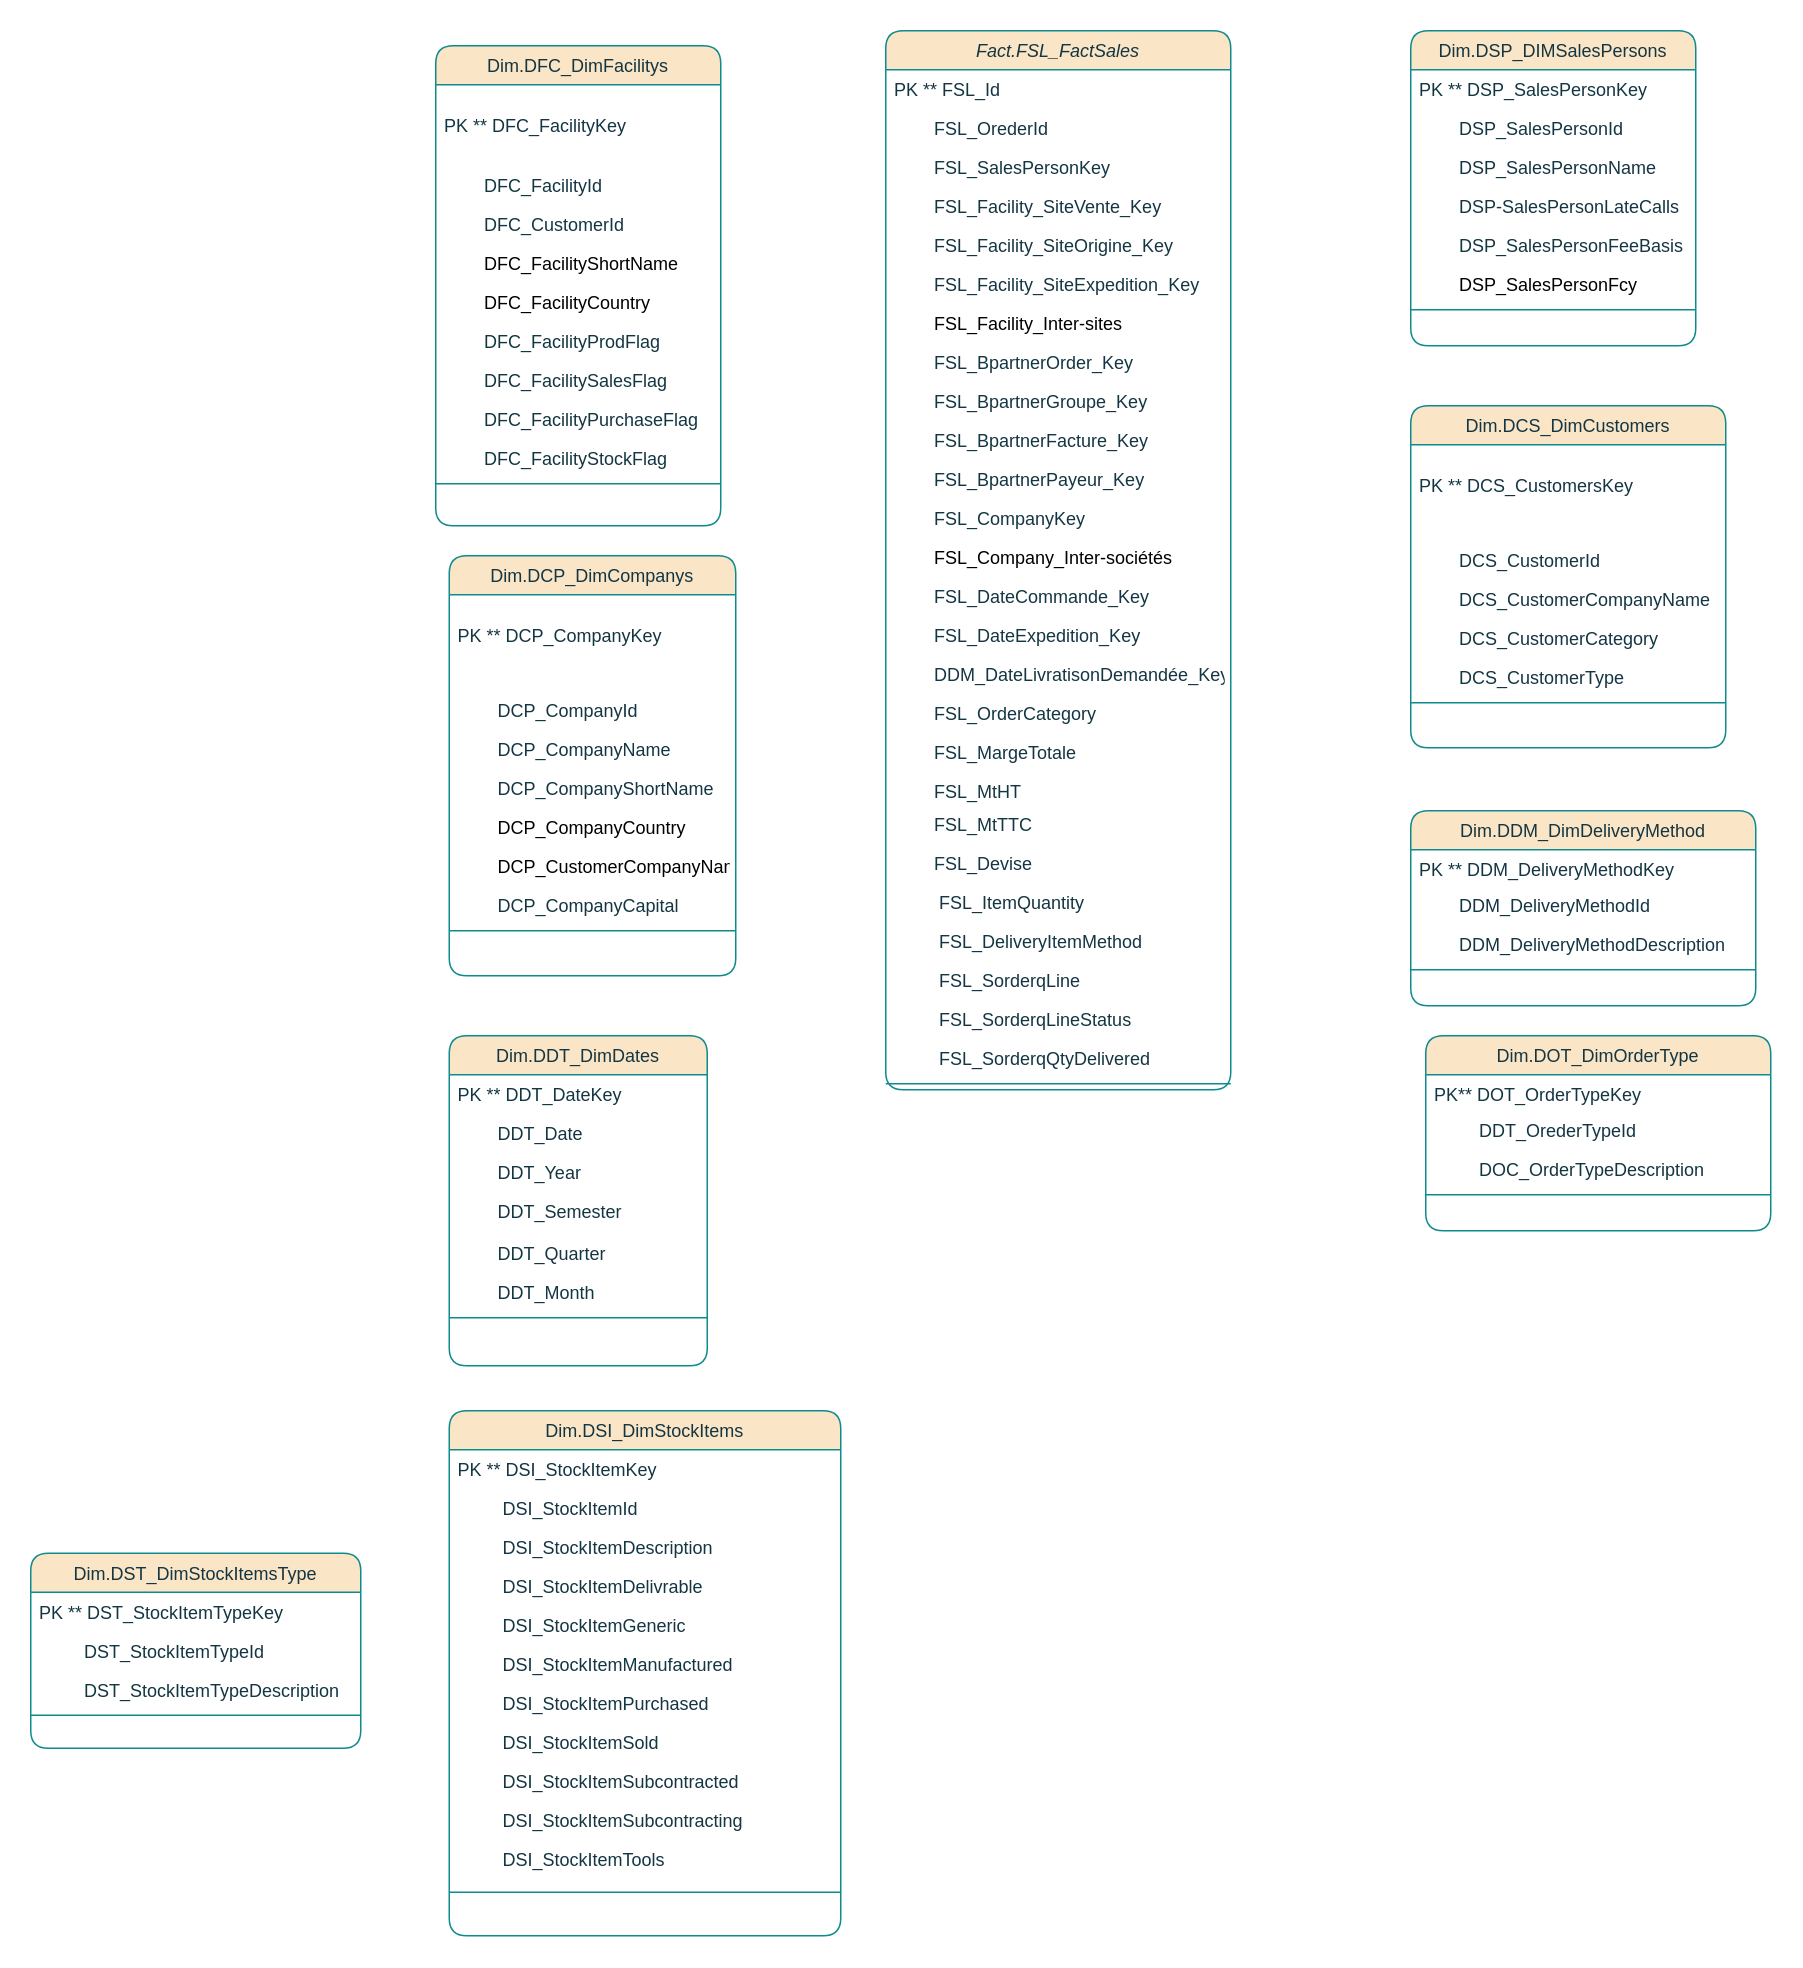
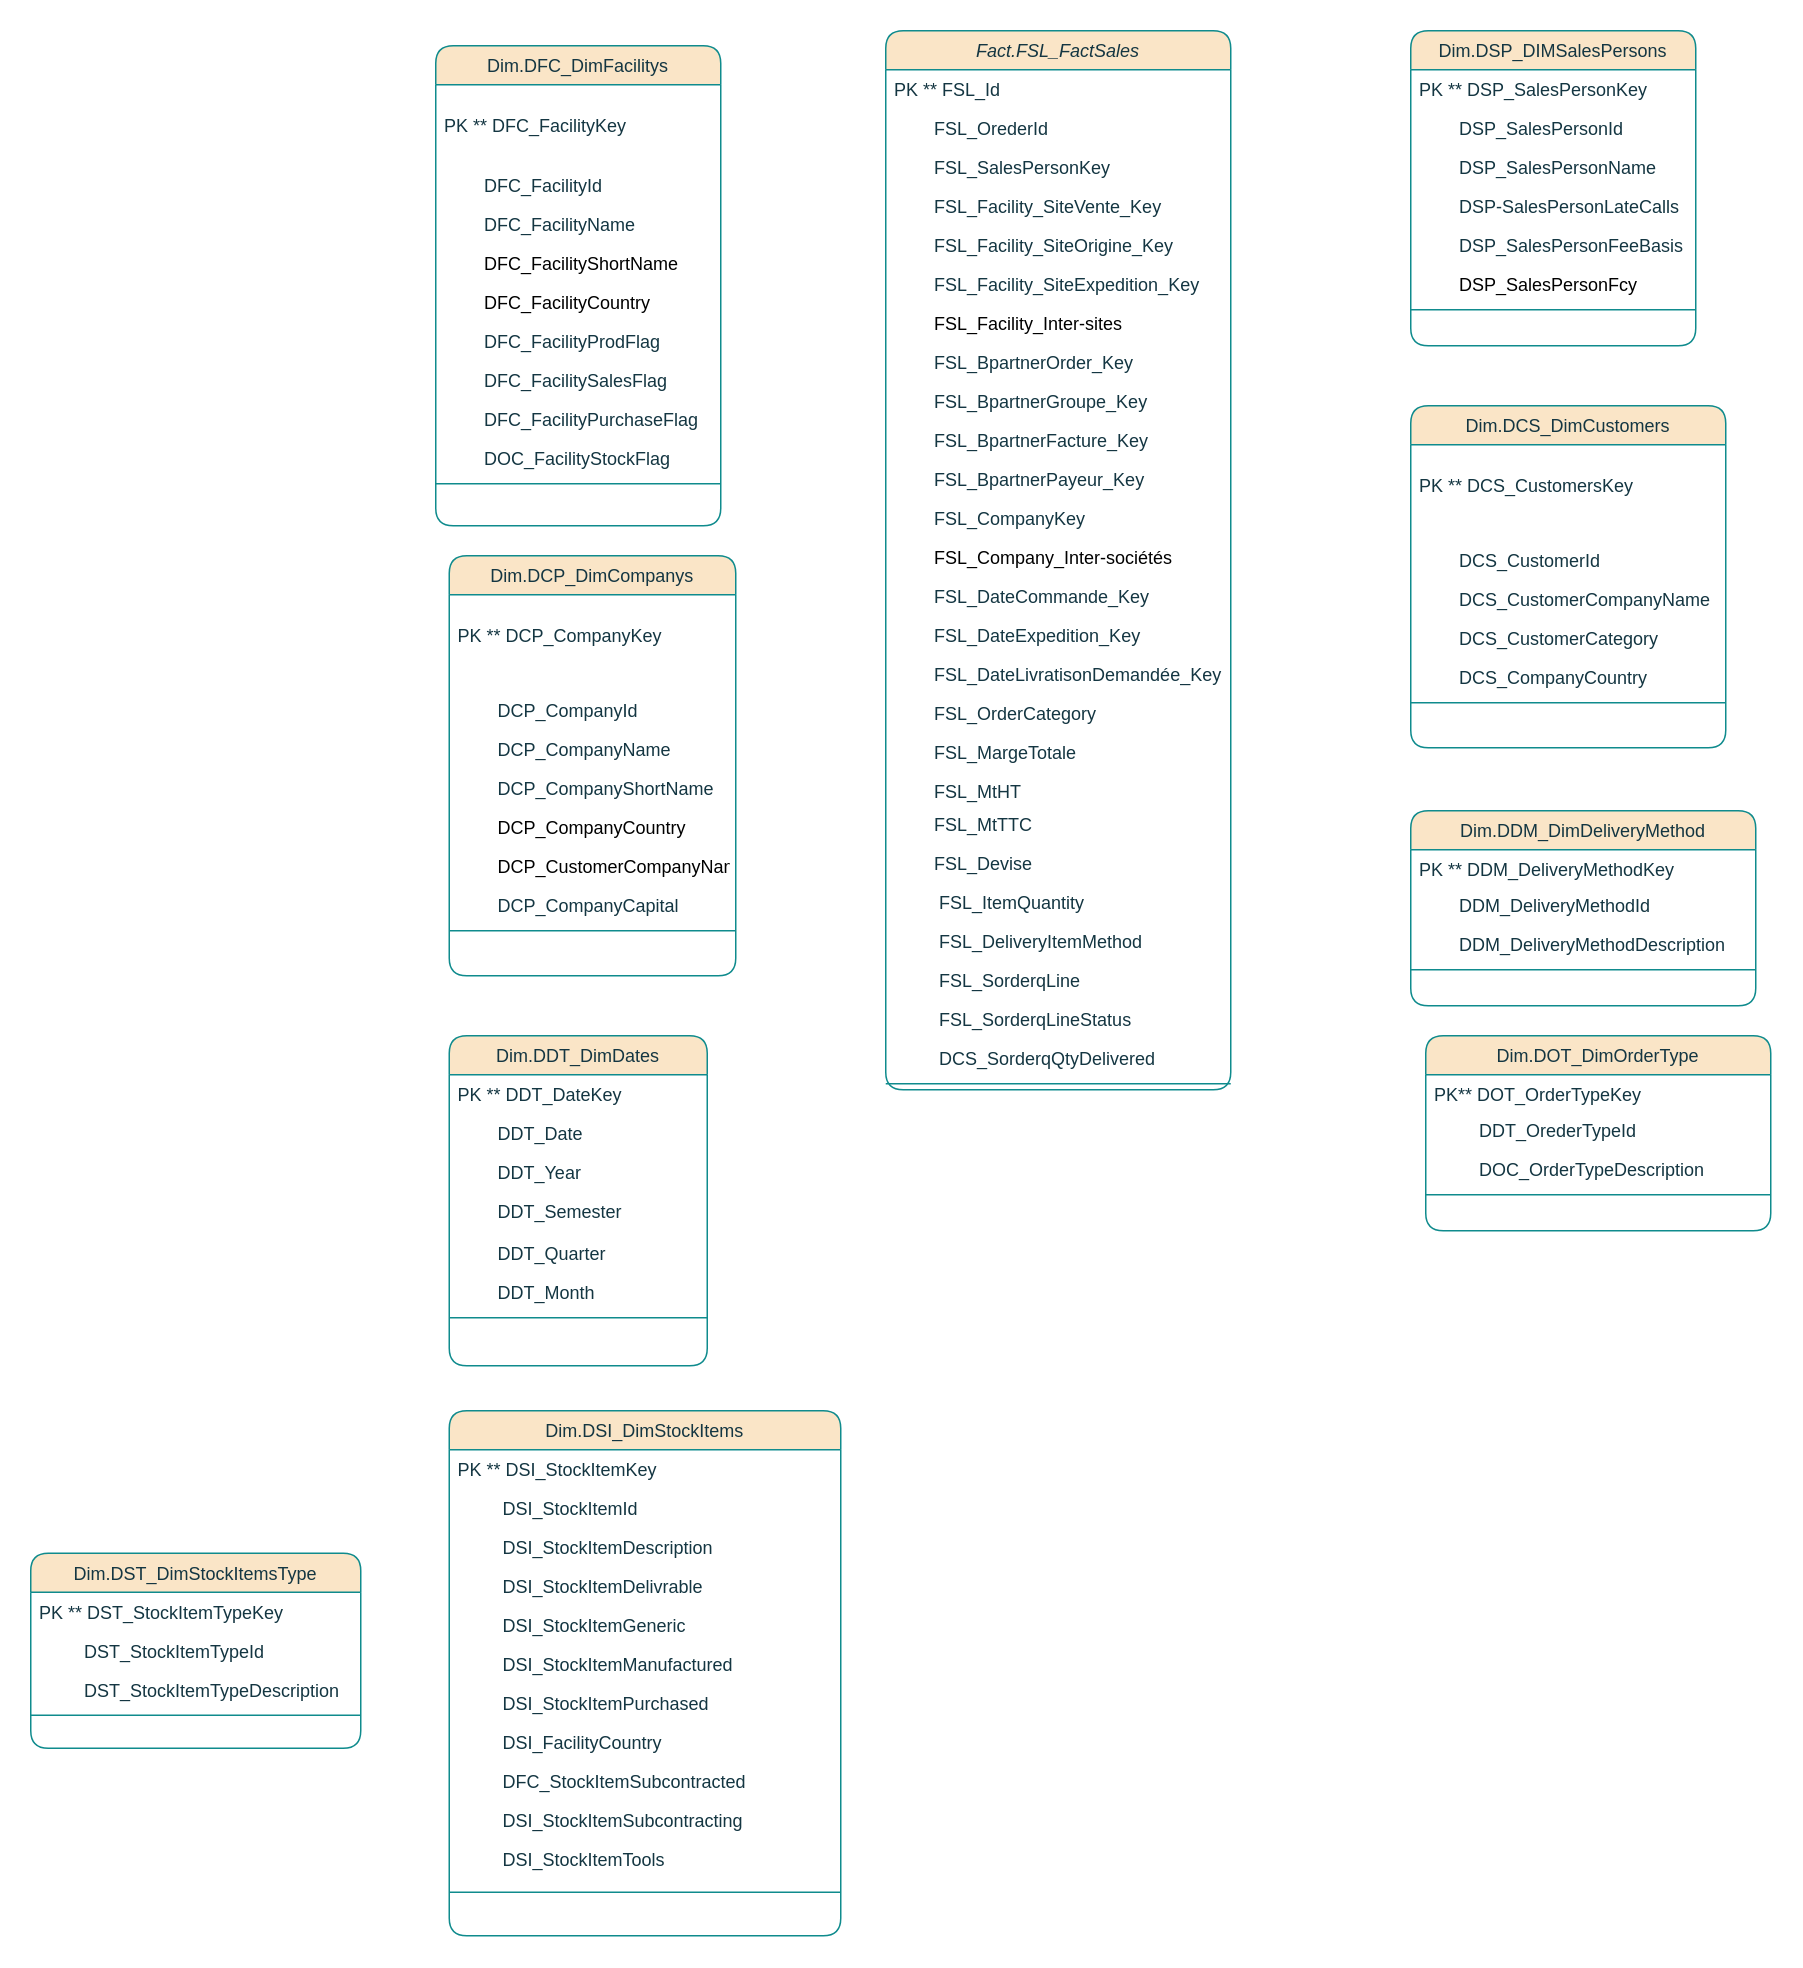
node "DFC_CustomerId": label "DFC_CustomerId" -> "DFC_FacilityName"
node "DFC_FacilityStockFlag": label "DFC_FacilityStockFlag" -> "DOC_FacilityStockFlag"
node "DDM_DateLivratisonDemandée_Key": label "DDM_DateLivratisonDemandée_Key" -> "FSL_DateLivratisonDemandée_Key"
node "DCS_CustomerType": label "DCS_CustomerType" -> "DCS_CompanyCountry"
node "FSL_SorderqQtyDelivered": label "FSL_SorderqQtyDelivered" -> "DCS_SorderqQtyDelivered"
node "DSI_StockItemSold": label "DSI_StockItemSold" -> "DSI_FacilityCountry"
node "DSI_StockItemSubcontracted": label "DSI_StockItemSubcontracted" -> "DFC_StockItemSubcontracted"
